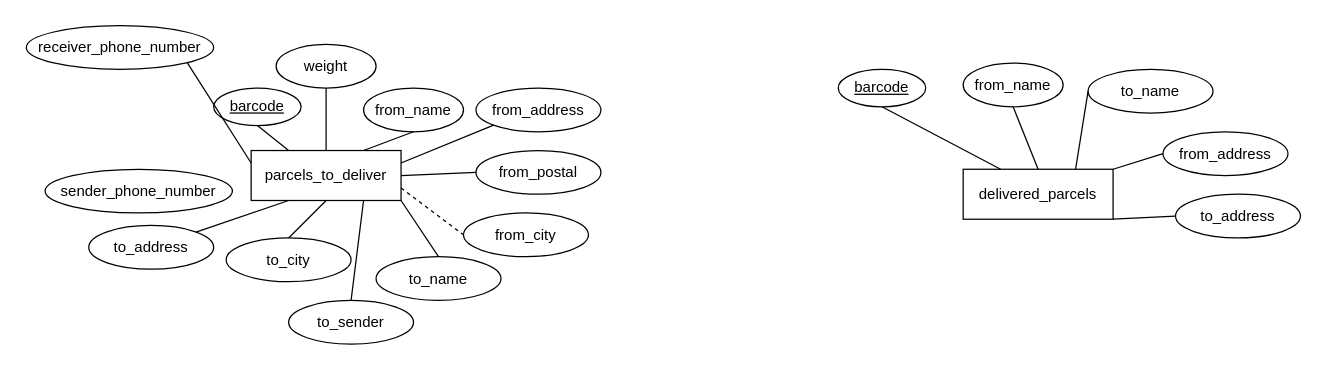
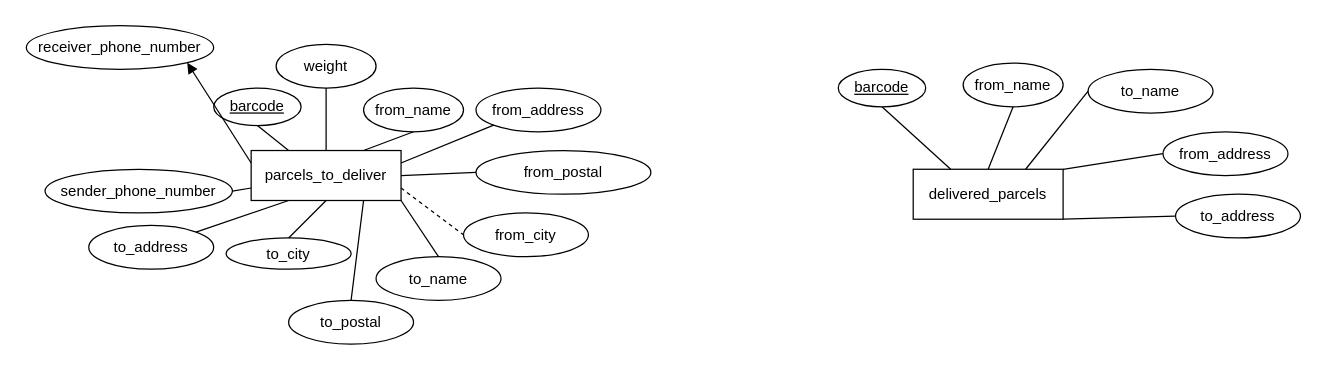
edge "receiver_phone_number" -- "parcels_to_deliver": arrowhead none -> block
node "from_postal": size 125x44 -> 175x44
edge "parcels_to_deliver" -- "sender_phone_number": added
node "delivered_parcels": moved (1038, 194) -> (988, 194)
node "to_city": size 125x44 -> 125x31
node "to_sender": label "to_sender" -> "to_postal"
